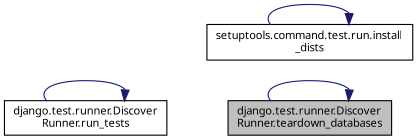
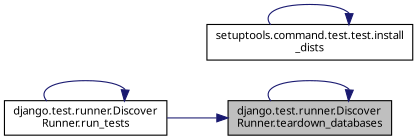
node "setuptools.command.test.run.install _dists": label "setuptools.command.test.run.install _dists" -> "setuptools.command.test.test.install _dists"
edge "django.test.runner.Discover Runner.run_tests" -> "django.test.runner.Discover Runner.teardown_databases": added
